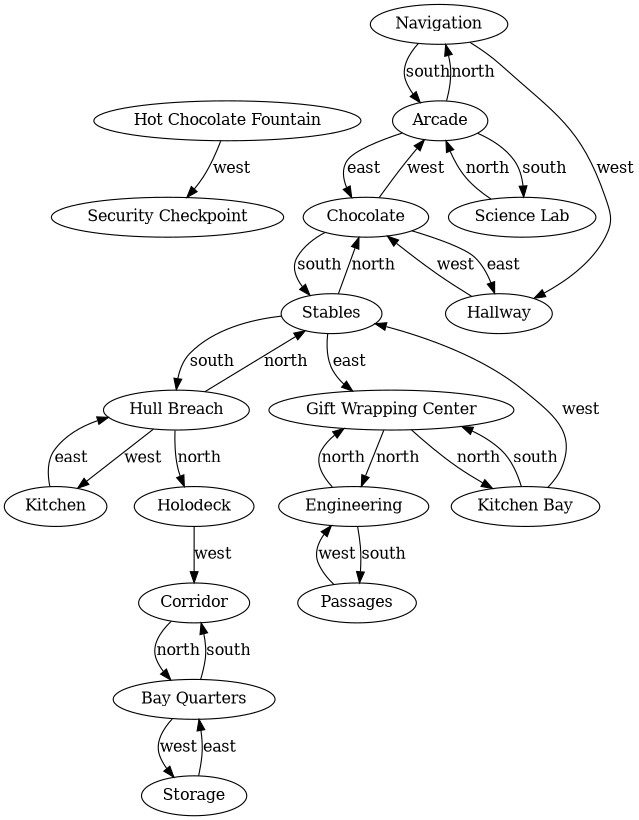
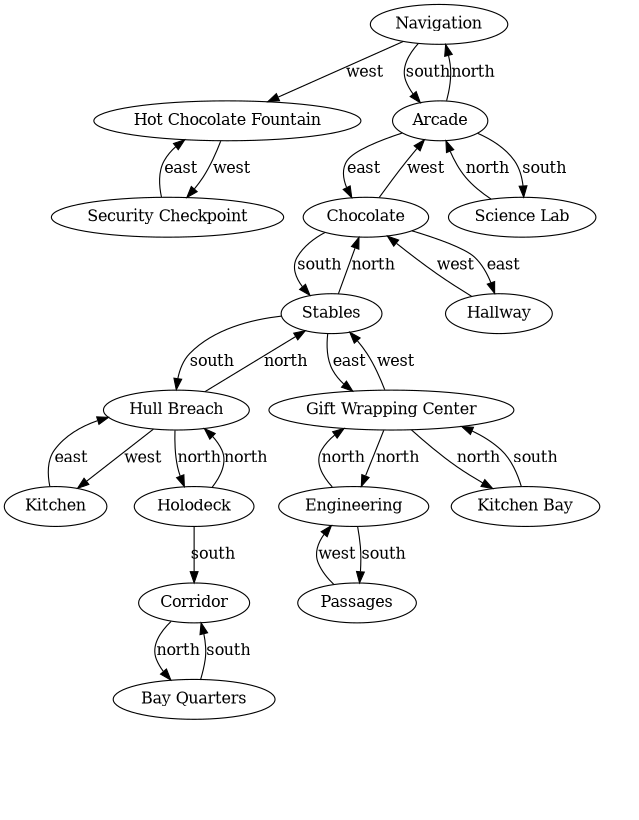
edge "Navigation" -> "Hallway": now "Navigation" -> "Hot Chocolate Fountain"
edge "Security Checkpoint" -> "Hot Chocolate Fountain": added, label "east"
edge "Kitchen Bay" -> "Stables": now "Gift Wrapping Center" -> "Stables"
edge "Holodeck" -> "Hull Breach": added, label "north"
edge "Holodeck" -> "Corridor": label "west" -> "south"
node "Storage": removed
